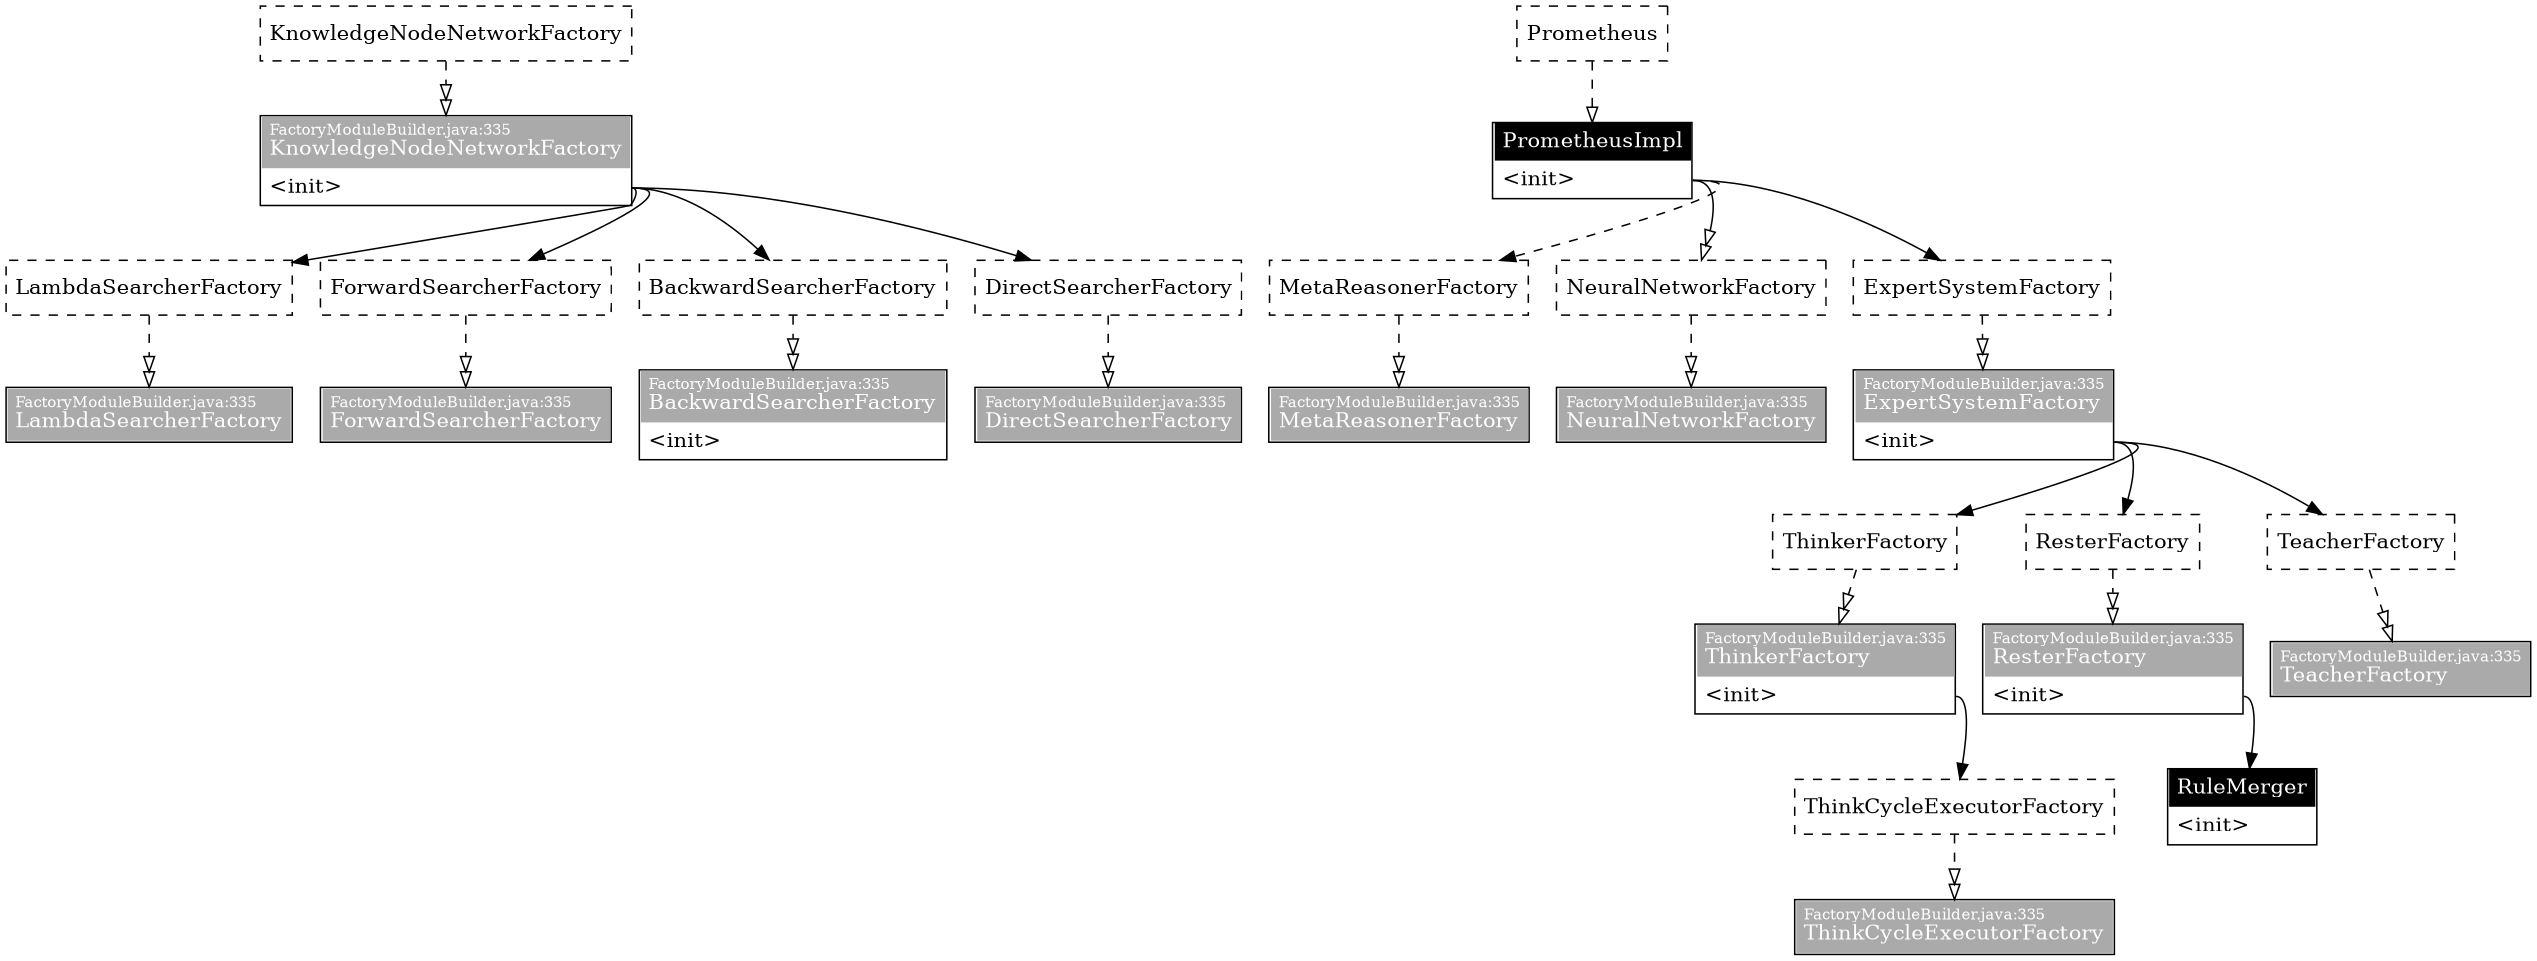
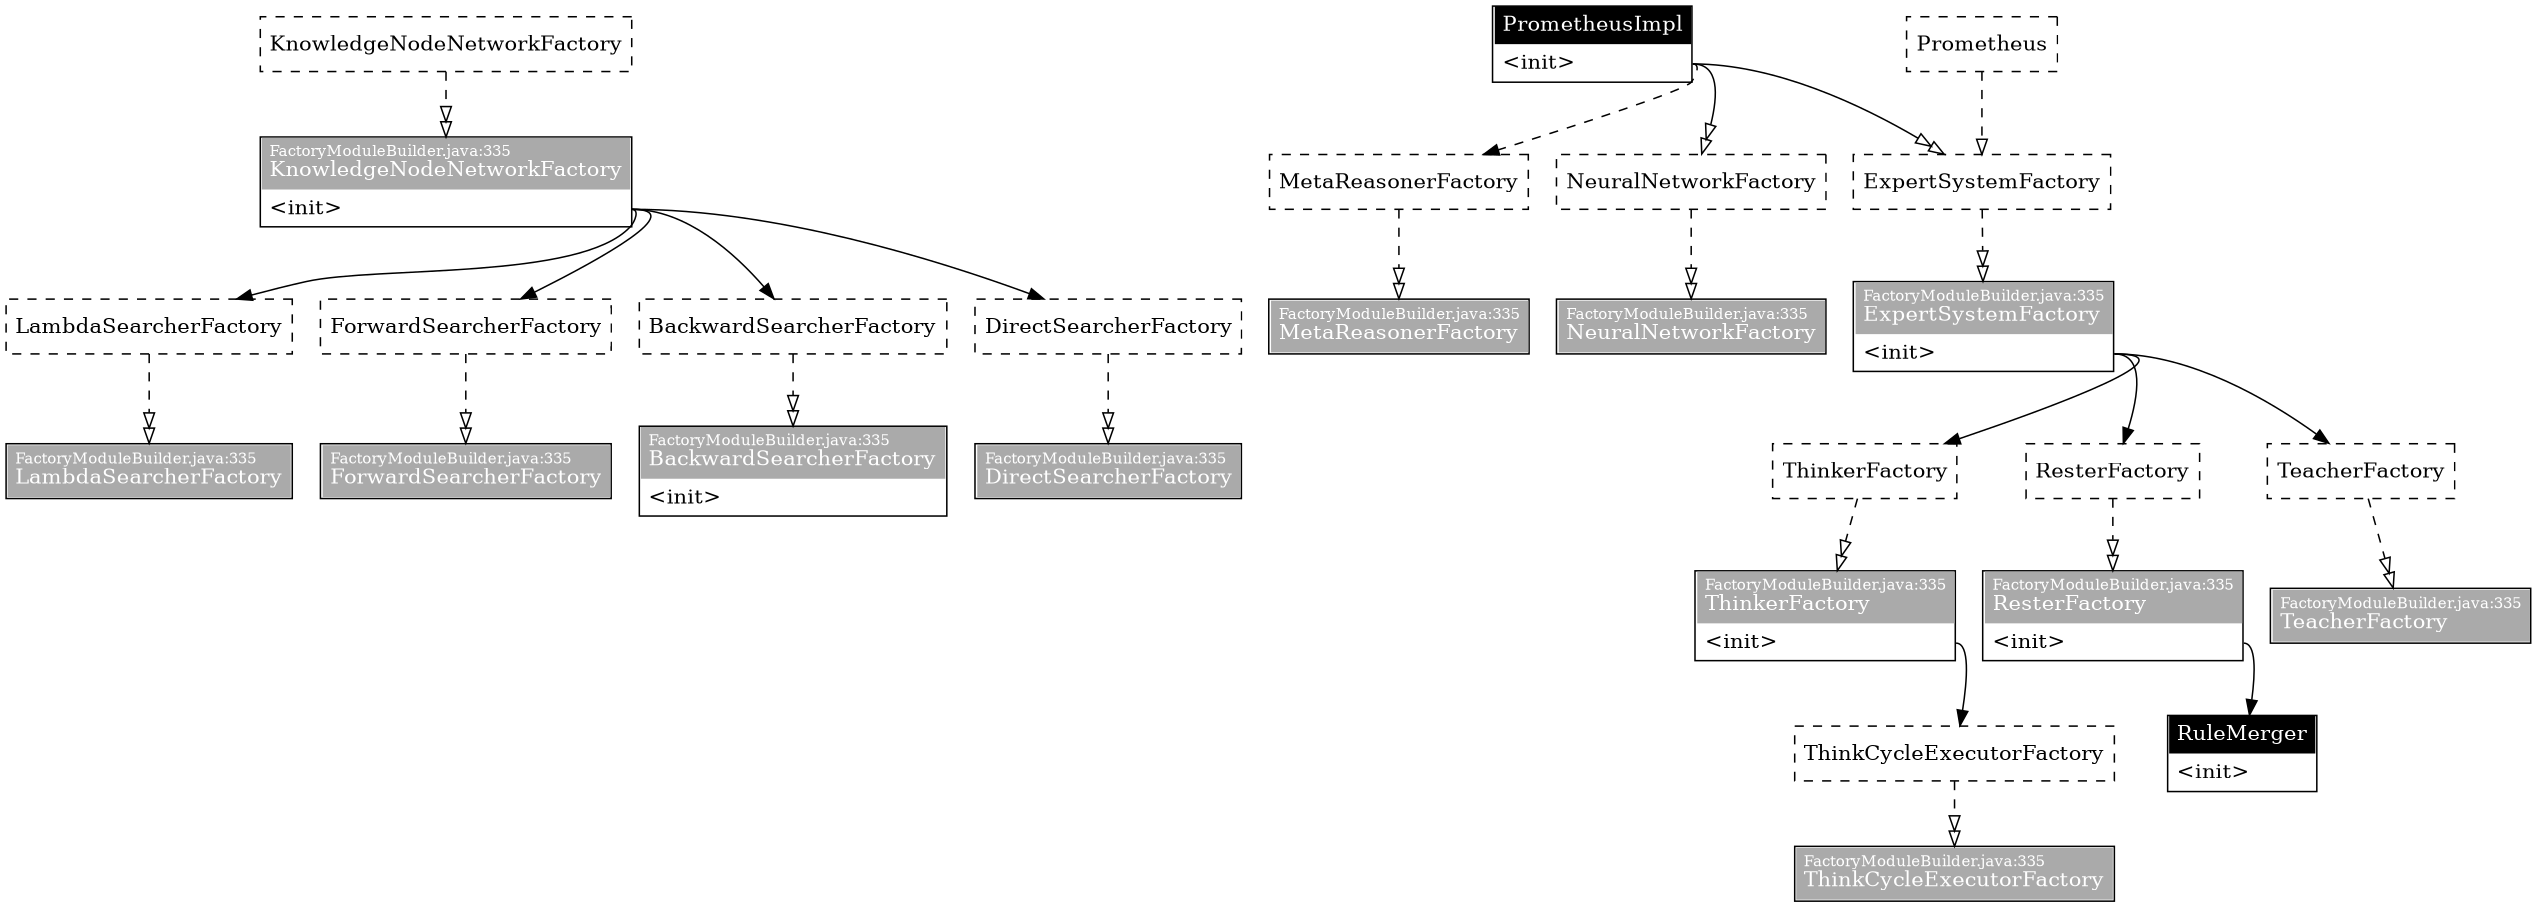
edge "Prometheus" -> "PrometheusImpl": now "Prometheus" -> "ExpertSystemFactory"
edge "PrometheusImpl" -> "ExpertSystemFactory": arrowhead normal -> onormalonormal
